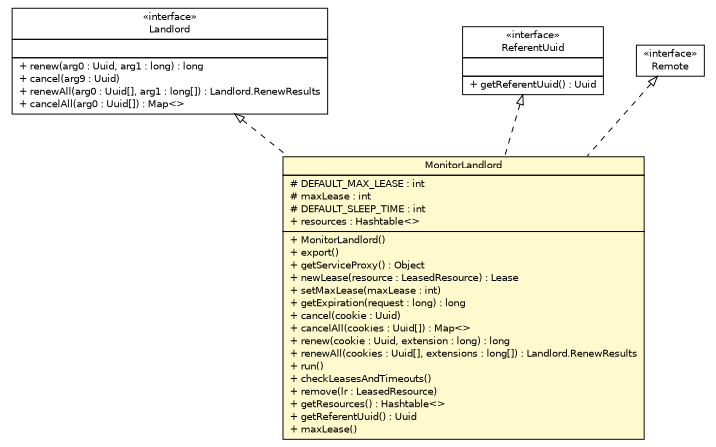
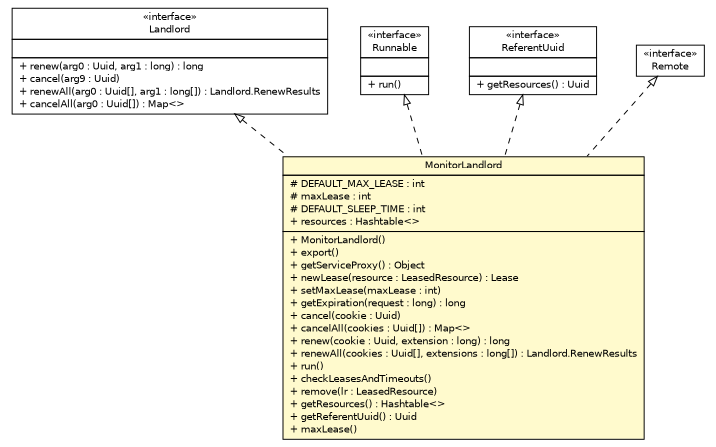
node "Runnable": added
node "ReferentUuid": text "+ getReferentUuid() : Uuid" -> "+ getResources() : Uuid"
